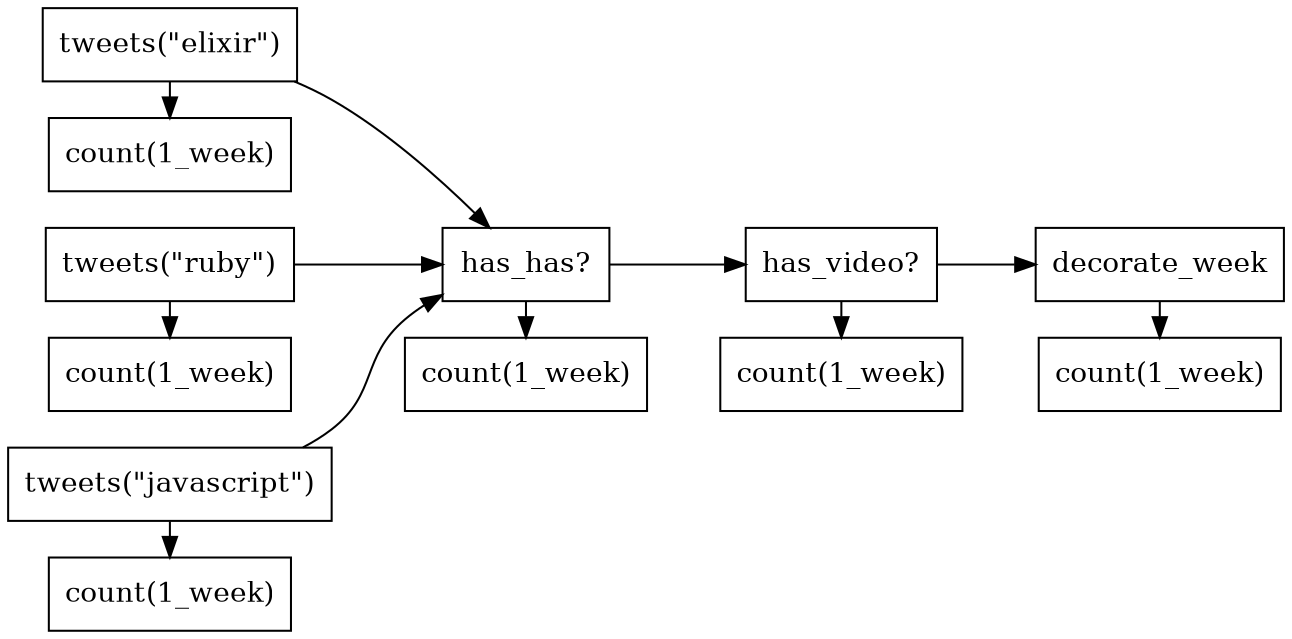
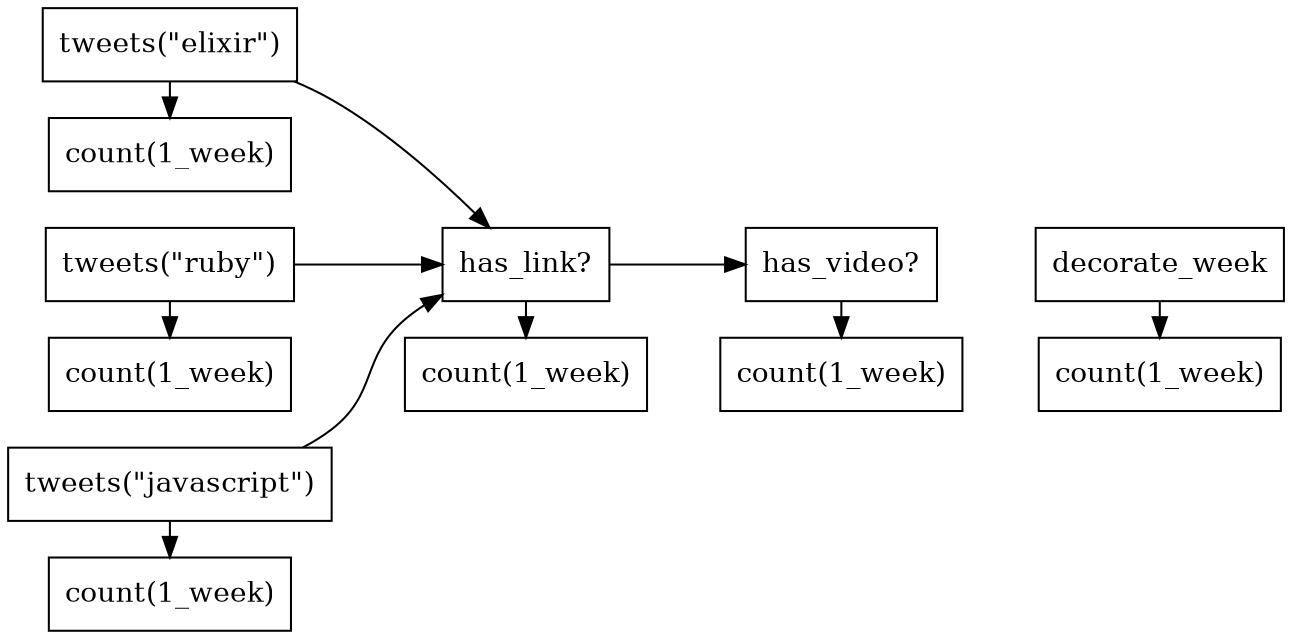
node "has_has?": label "has_has?" -> "has_link?"
edge "has_video?" -> "decorate_week": removed
